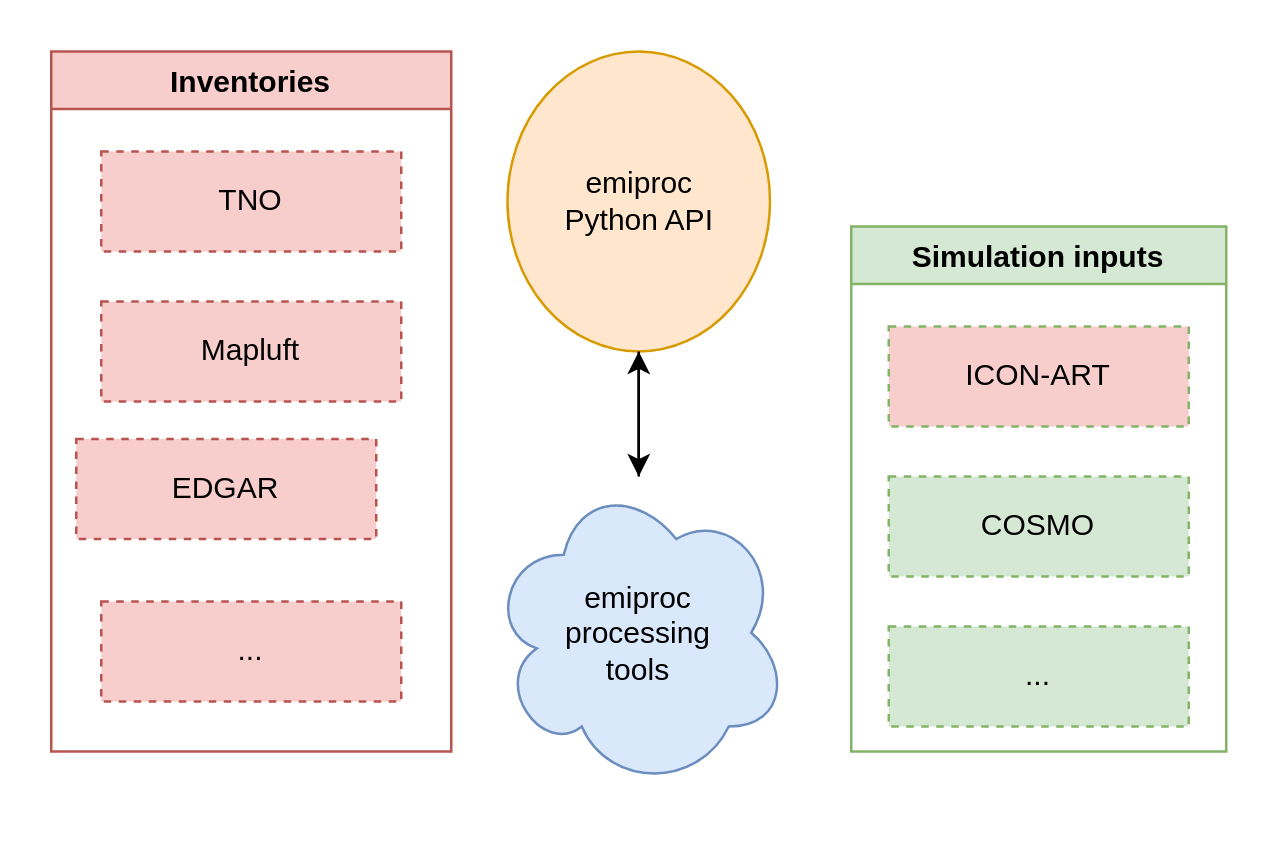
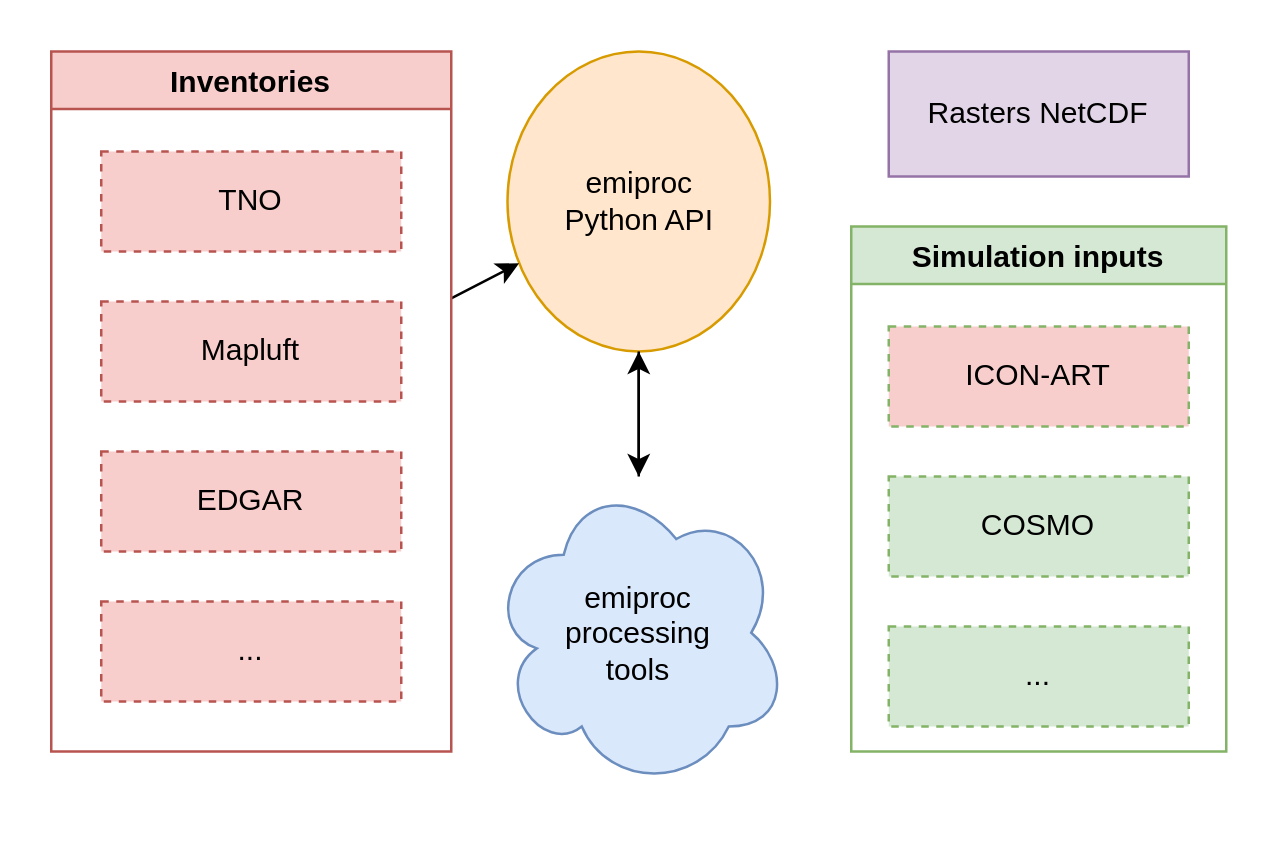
node "Rasters NetCDF": added
edge "Inventories" -> "emiproc Python API": added
node "EDGAR": moved (226, 489) -> (251, 501)
